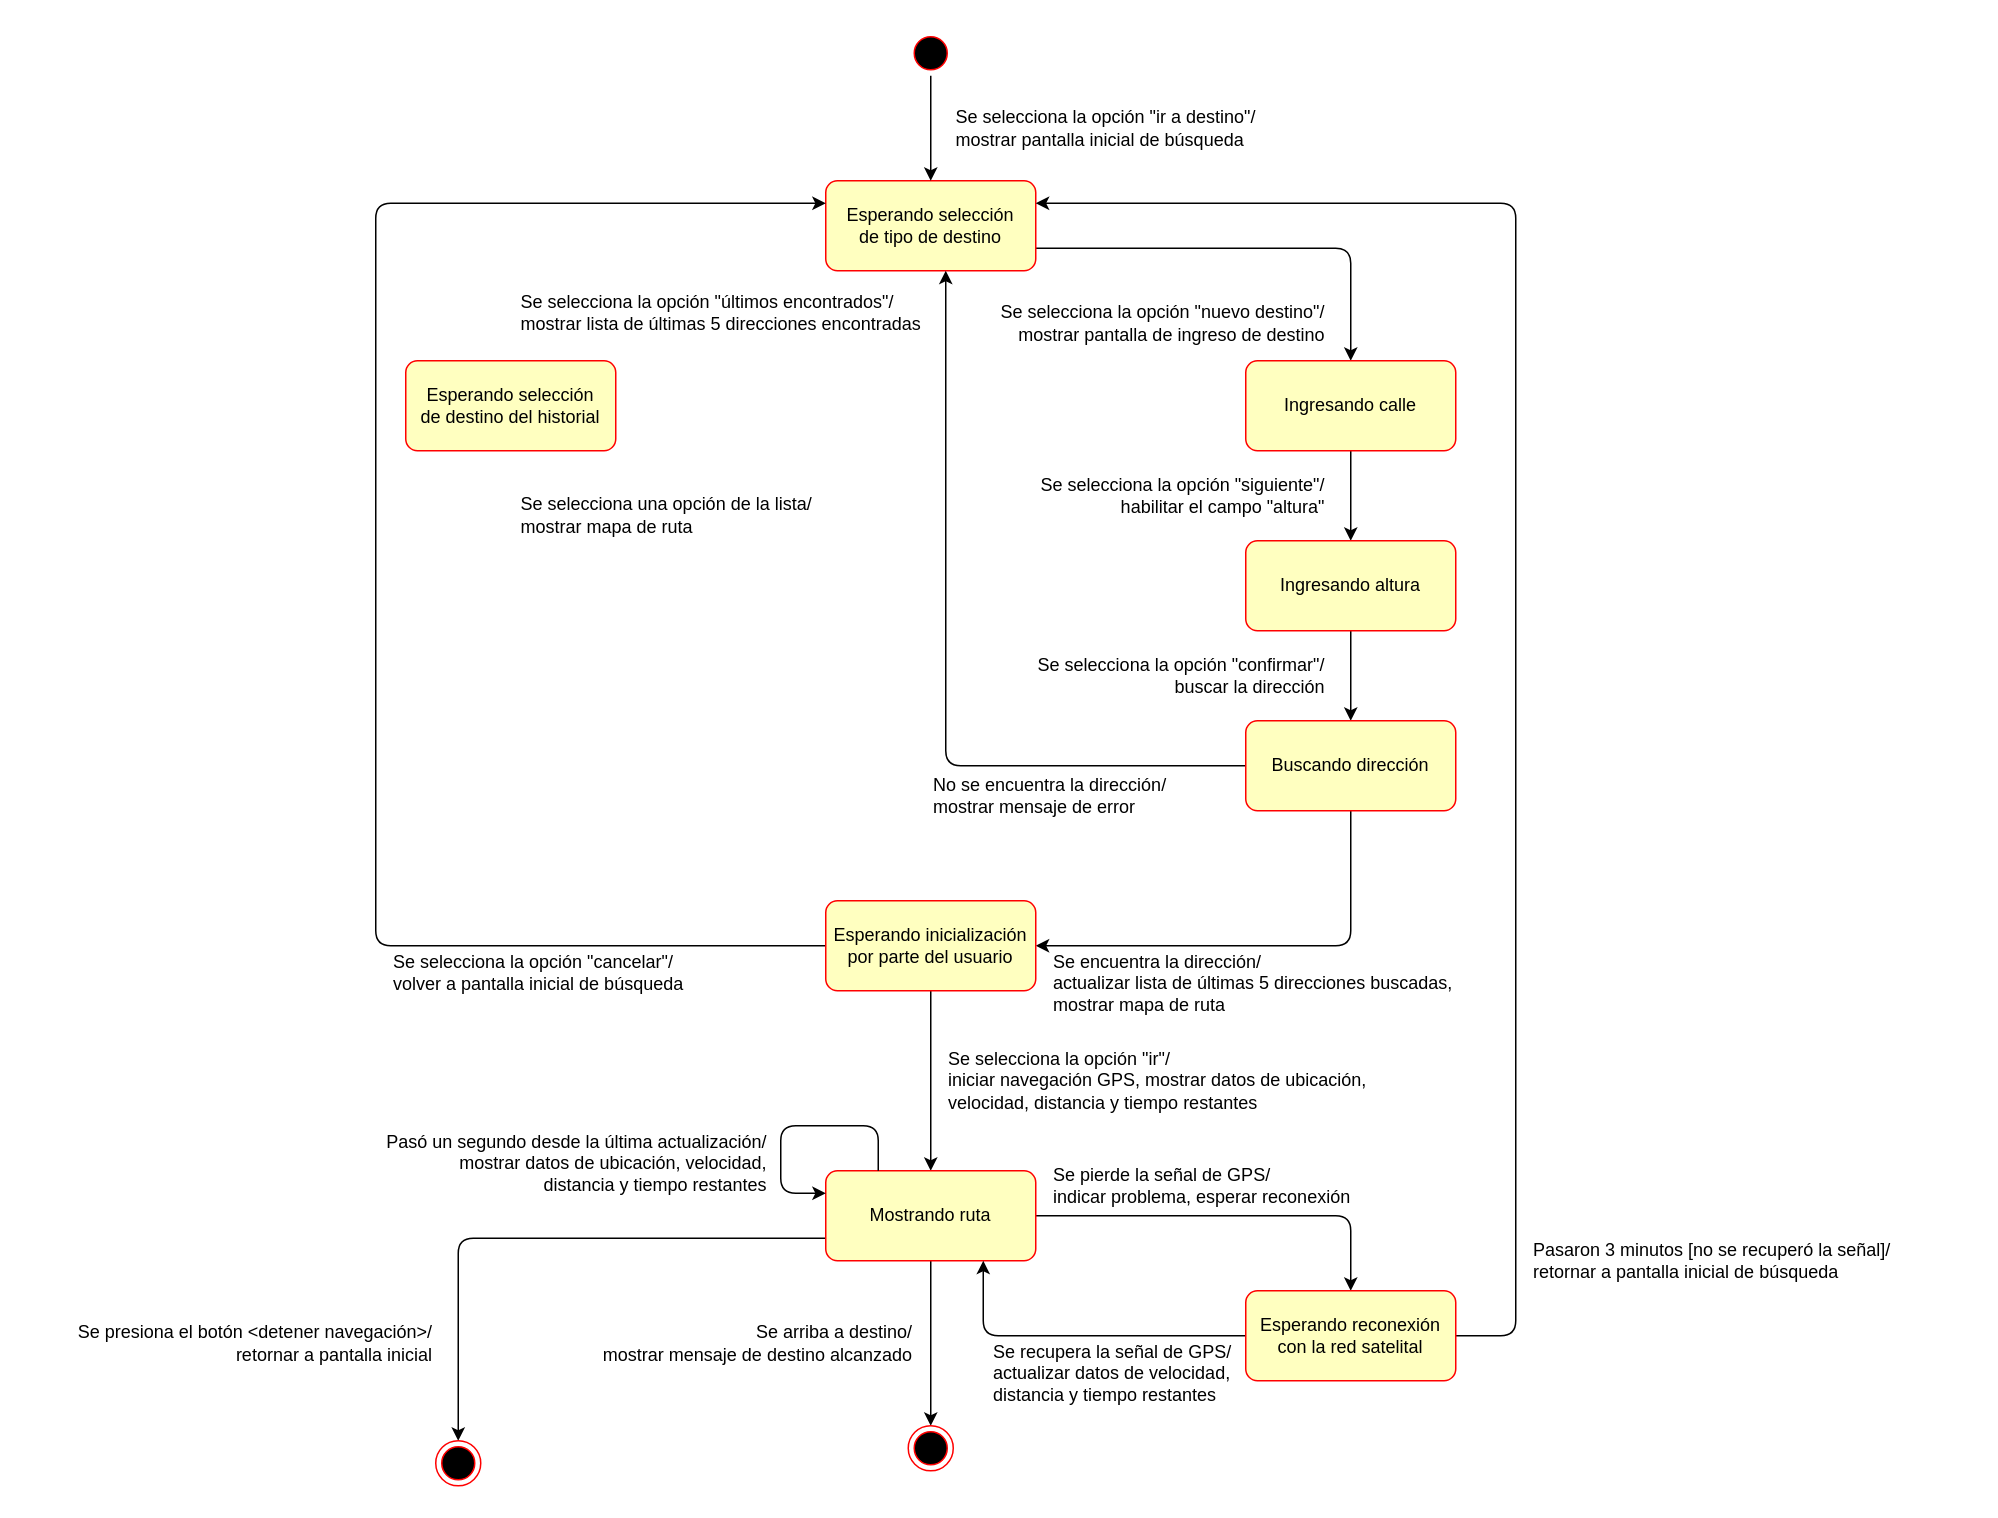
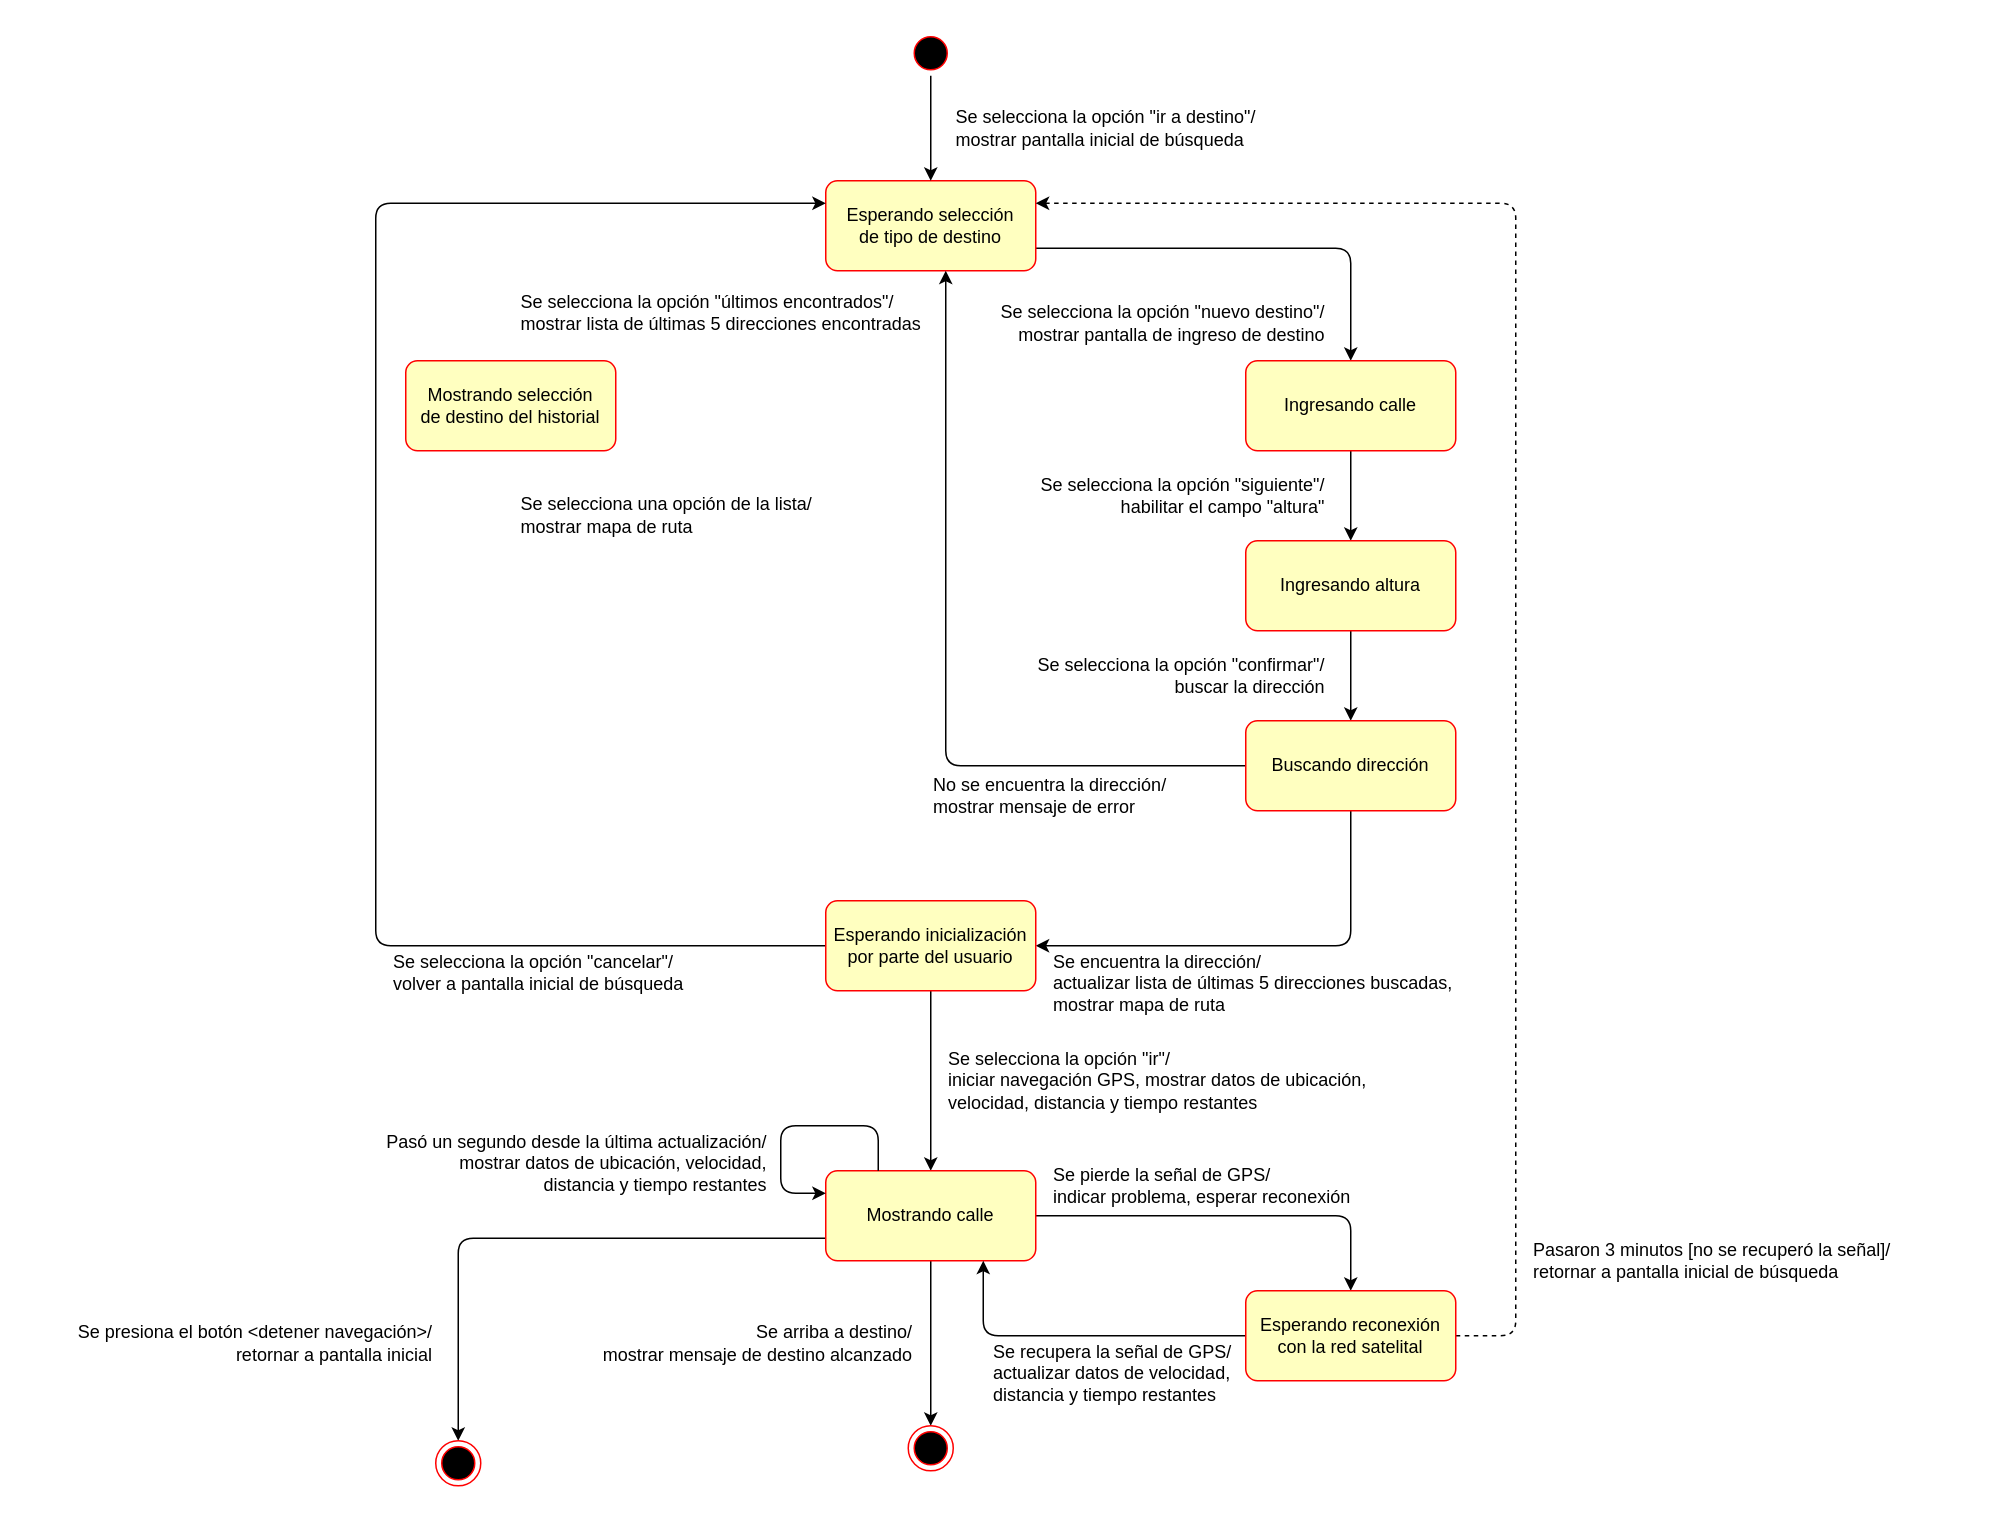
node "Esperando selección de destino del historial": label "Esperando selección de destino del historial" -> "Mostrando selección de destino del historial"
edge "Esperando reconexión con la red satelital" -> "Esperando selección de tipo de destino": style solid -> dashed
node "Mostrando ruta": label "Mostrando ruta" -> "Mostrando calle"
